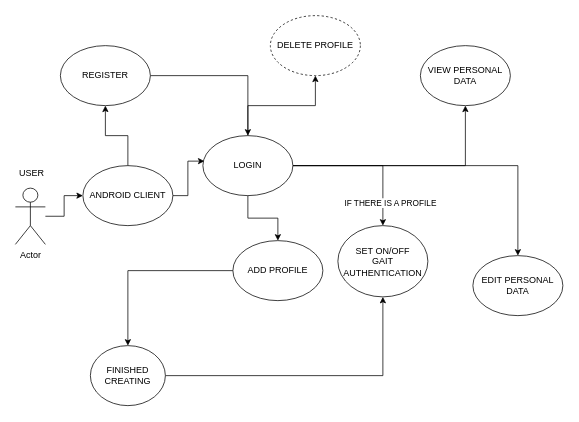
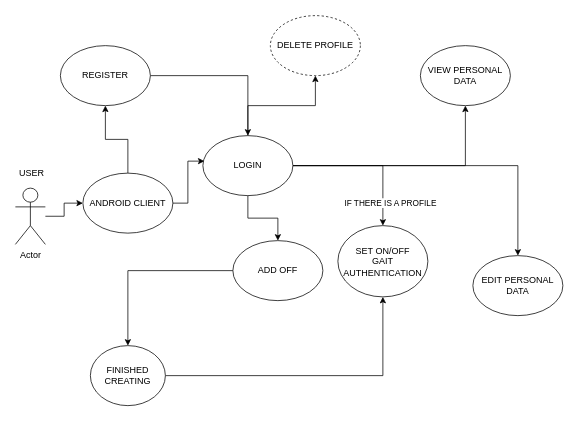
node "ANDROID CLIENT": moved (128, 195) -> (128, 203)
node "ADD PROFILE": label "ADD PROFILE" -> "ADD OFF"
